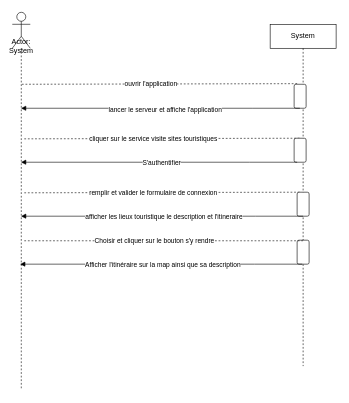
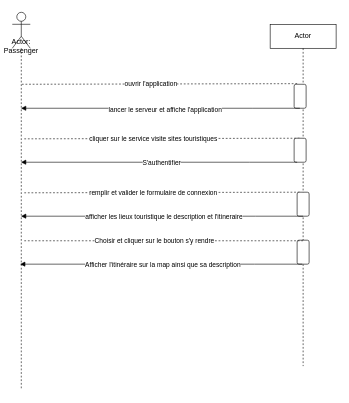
node "System": label "System" -> "Actor"
node "Actor: System": label "Actor: System" -> "Actor: Passenger"
